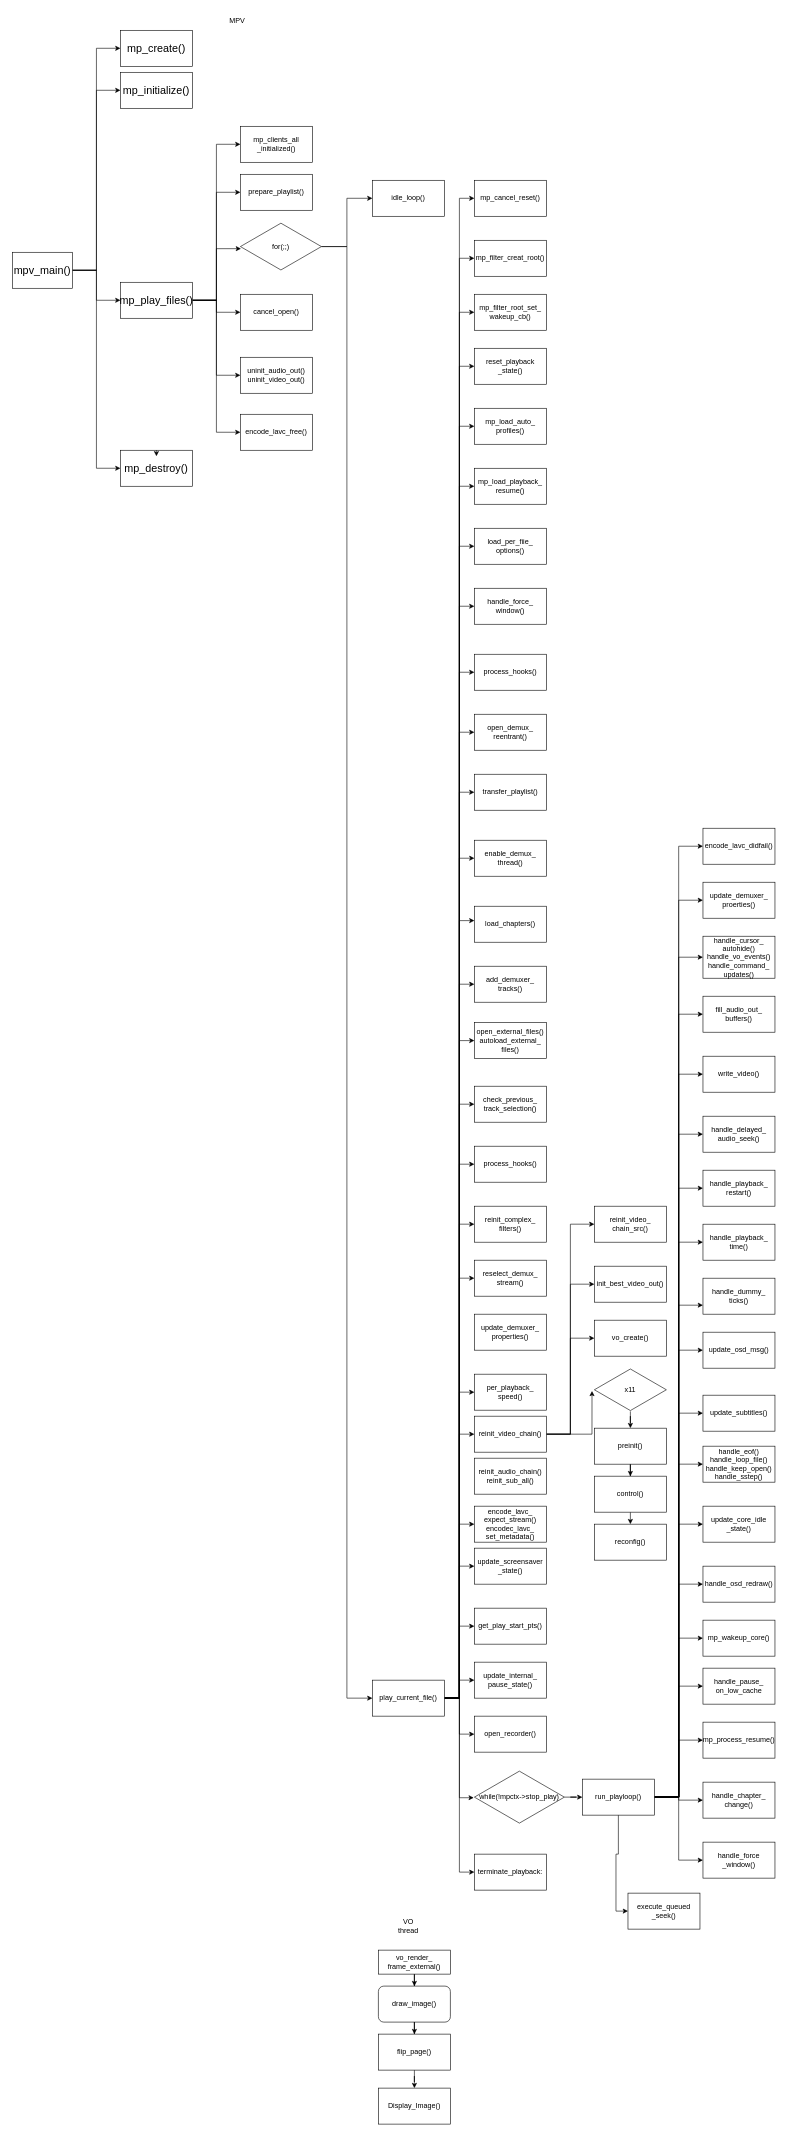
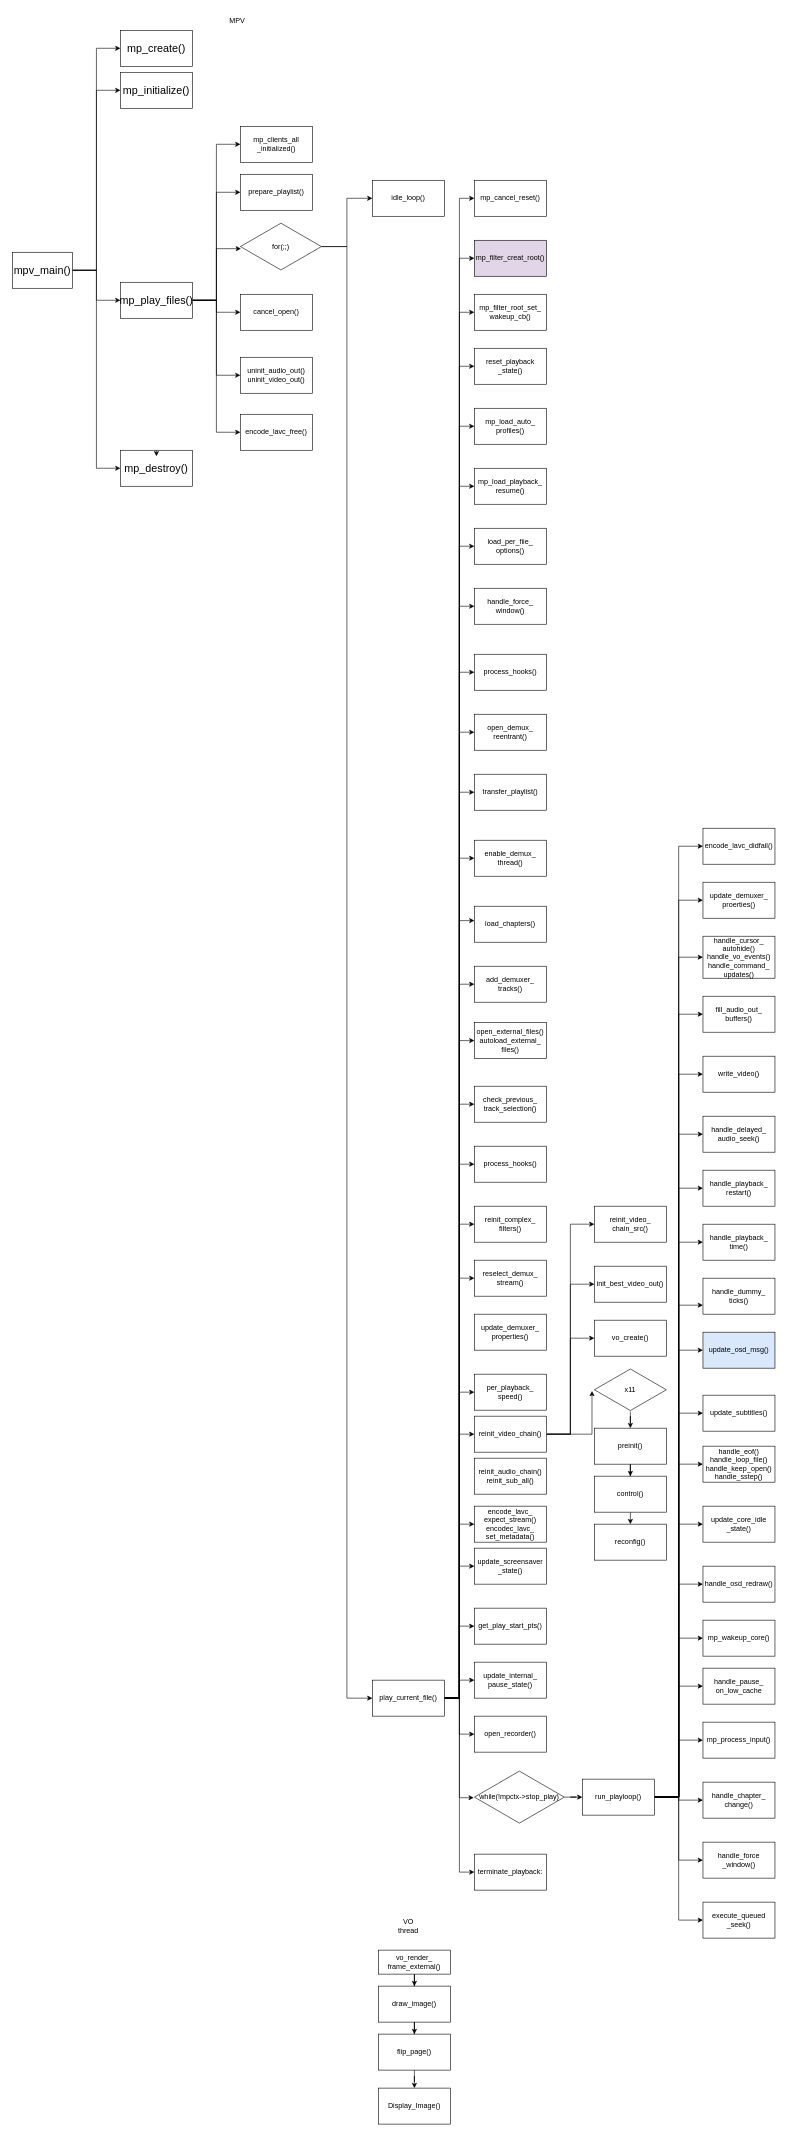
node "mp_filter_creat_root()": fillcolor #ffffff -> #e1d5e7
node "update_osd_msg()": fillcolor #ffffff -> #dae8fc
node "mp_process_resume()": label "mp_process_resume()" -> "mp_process_input()"
node "execute_queued _seek()": moved (664, 1911) -> (739, 1920)
node "draw_image()": shape rounded rectangle -> rectangle
